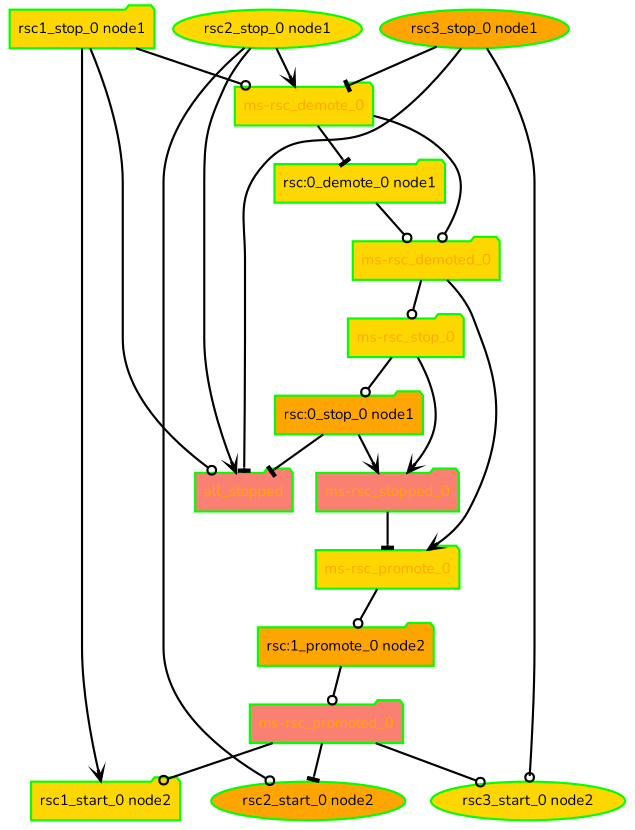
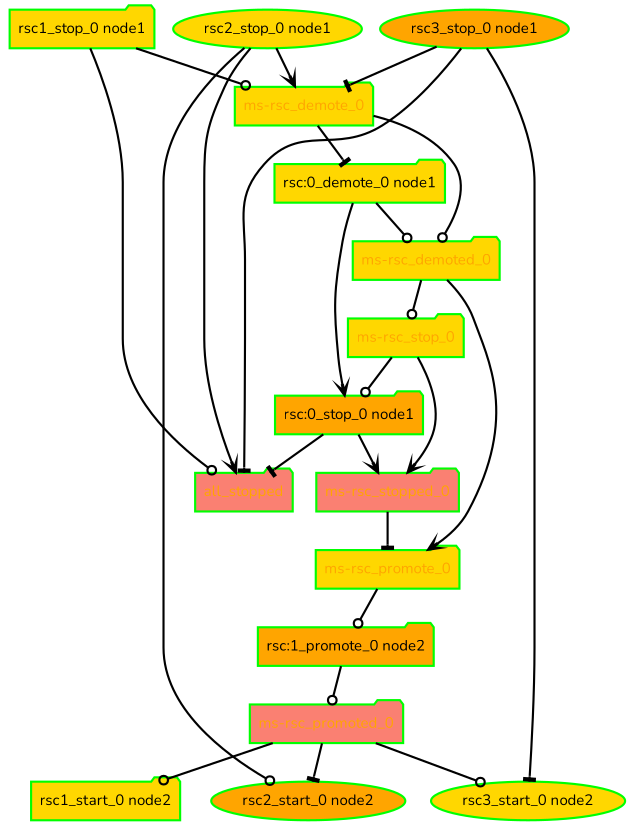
edge "rsc:0_demote_0 node1" -> "rsc:0_stop_0 node1": added
edge "rsc3_stop_0 node1" -> "rsc3_start_0 node2": arrowhead odot -> tee
edge "rsc1_stop_0 node1" -> "rsc1_start_0 node2": removed
